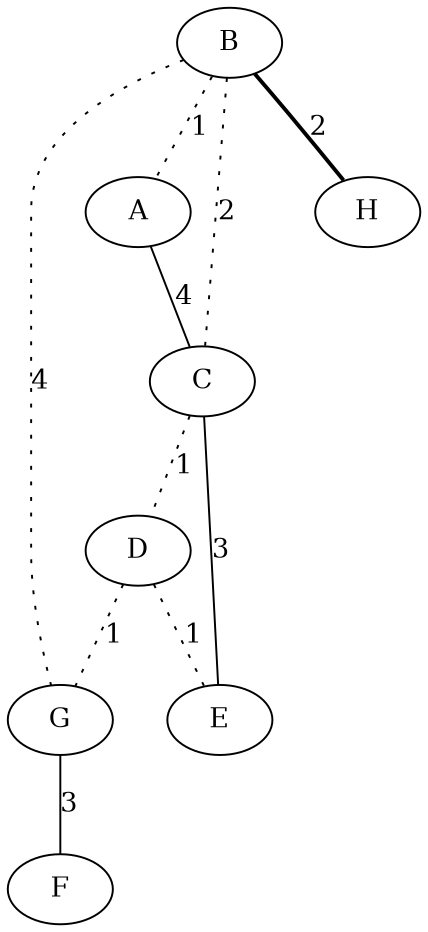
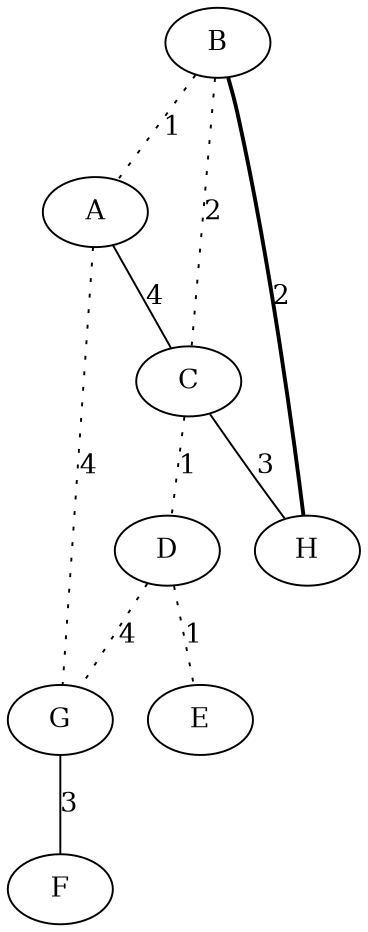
edge "B" -- "G": now "A" -- "G"
edge "C" -- "E": now "C" -- "H"
edge "D" -- "G": label "1" -> "4"
